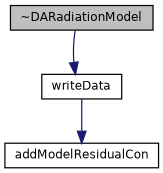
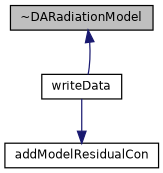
edge "~DARadiationModel" -> "writeData": reversed
